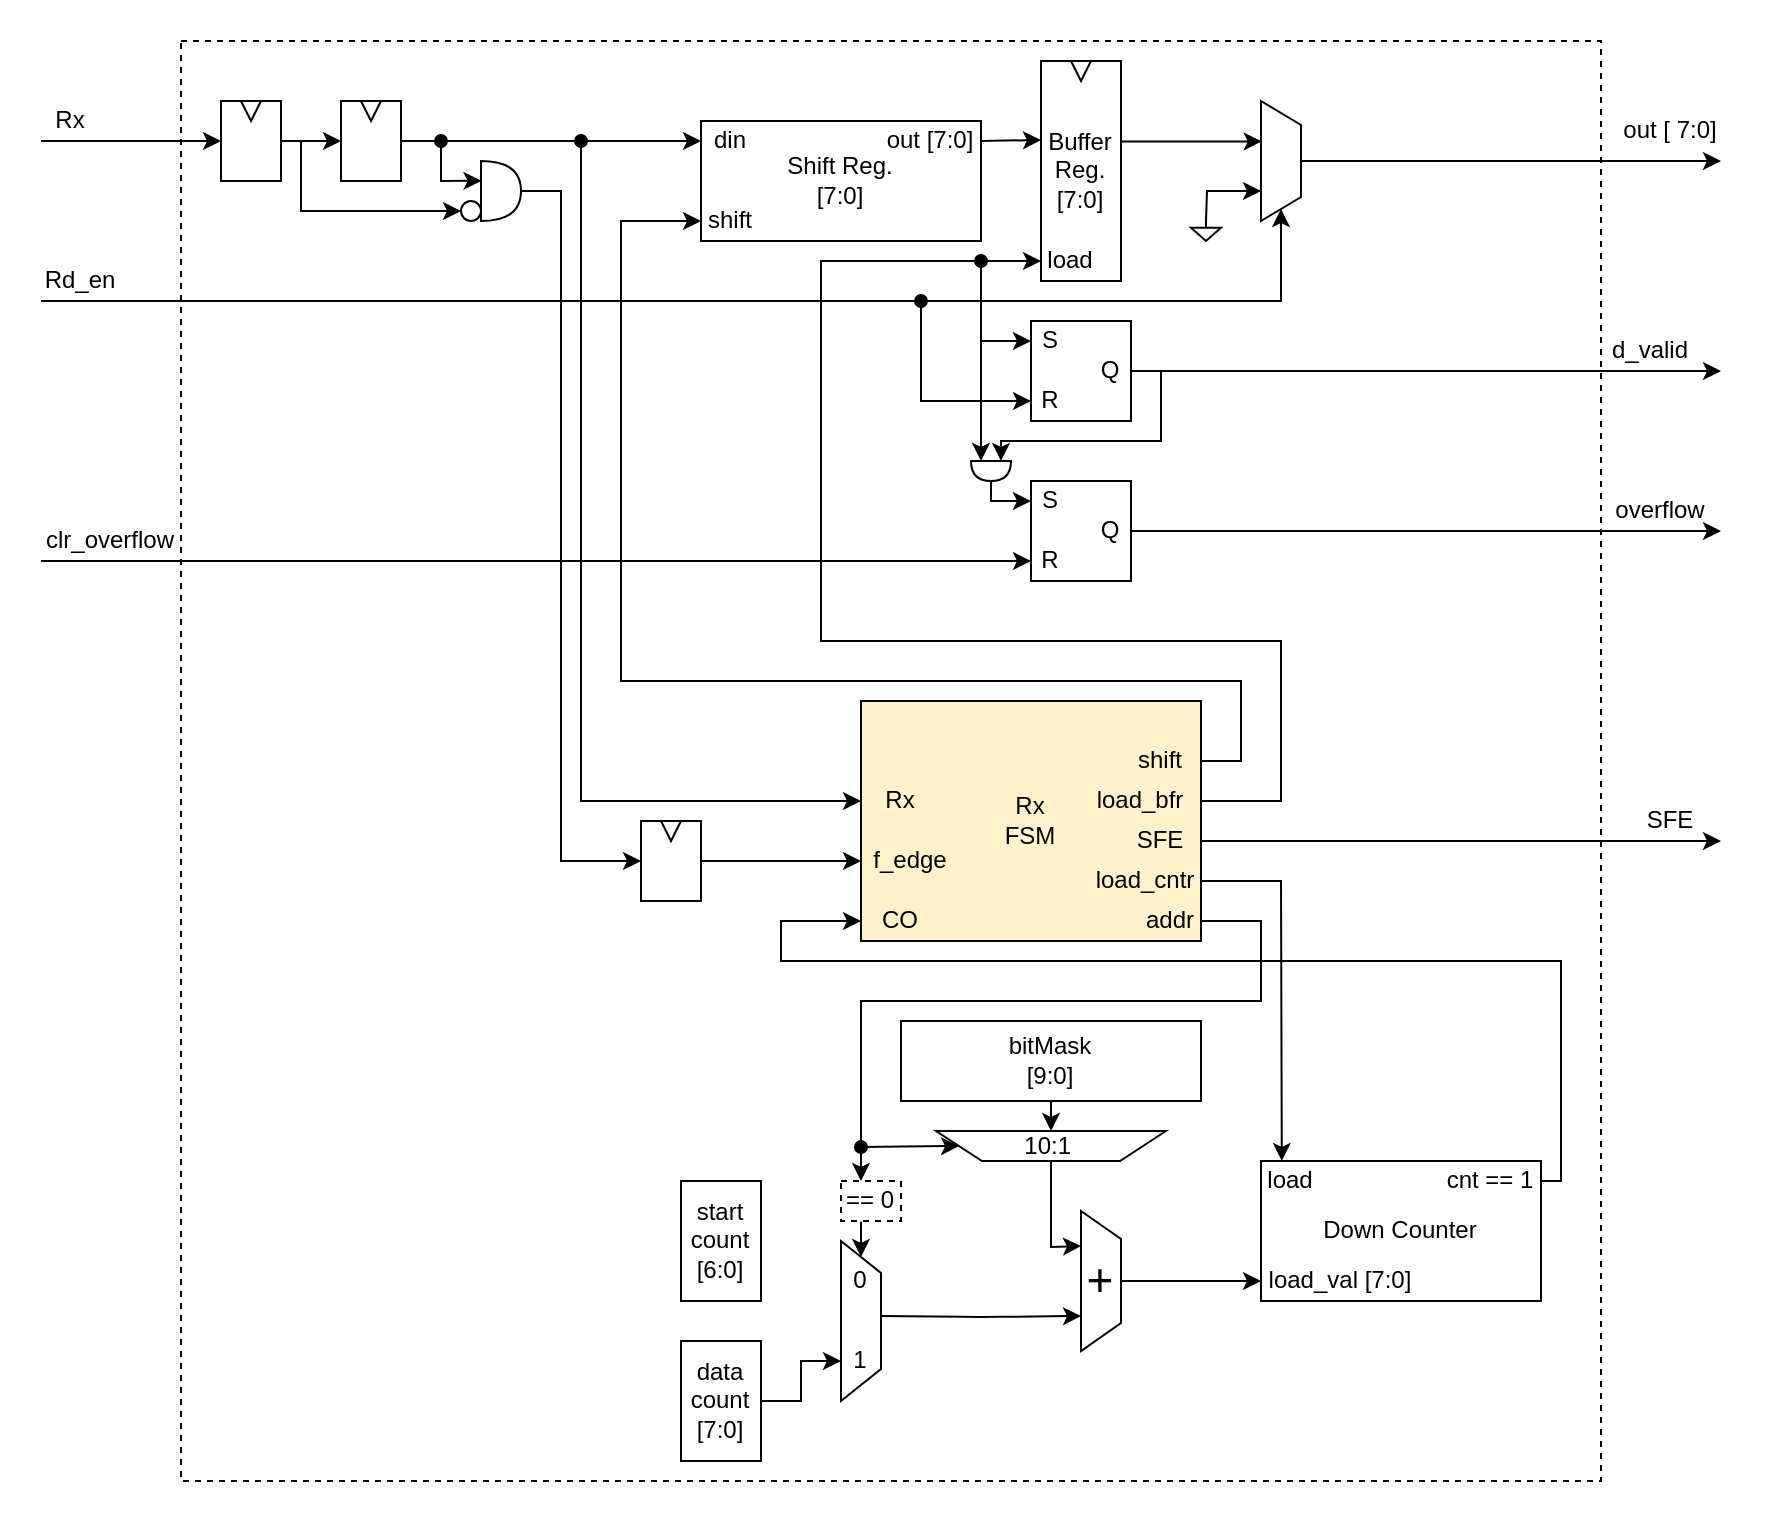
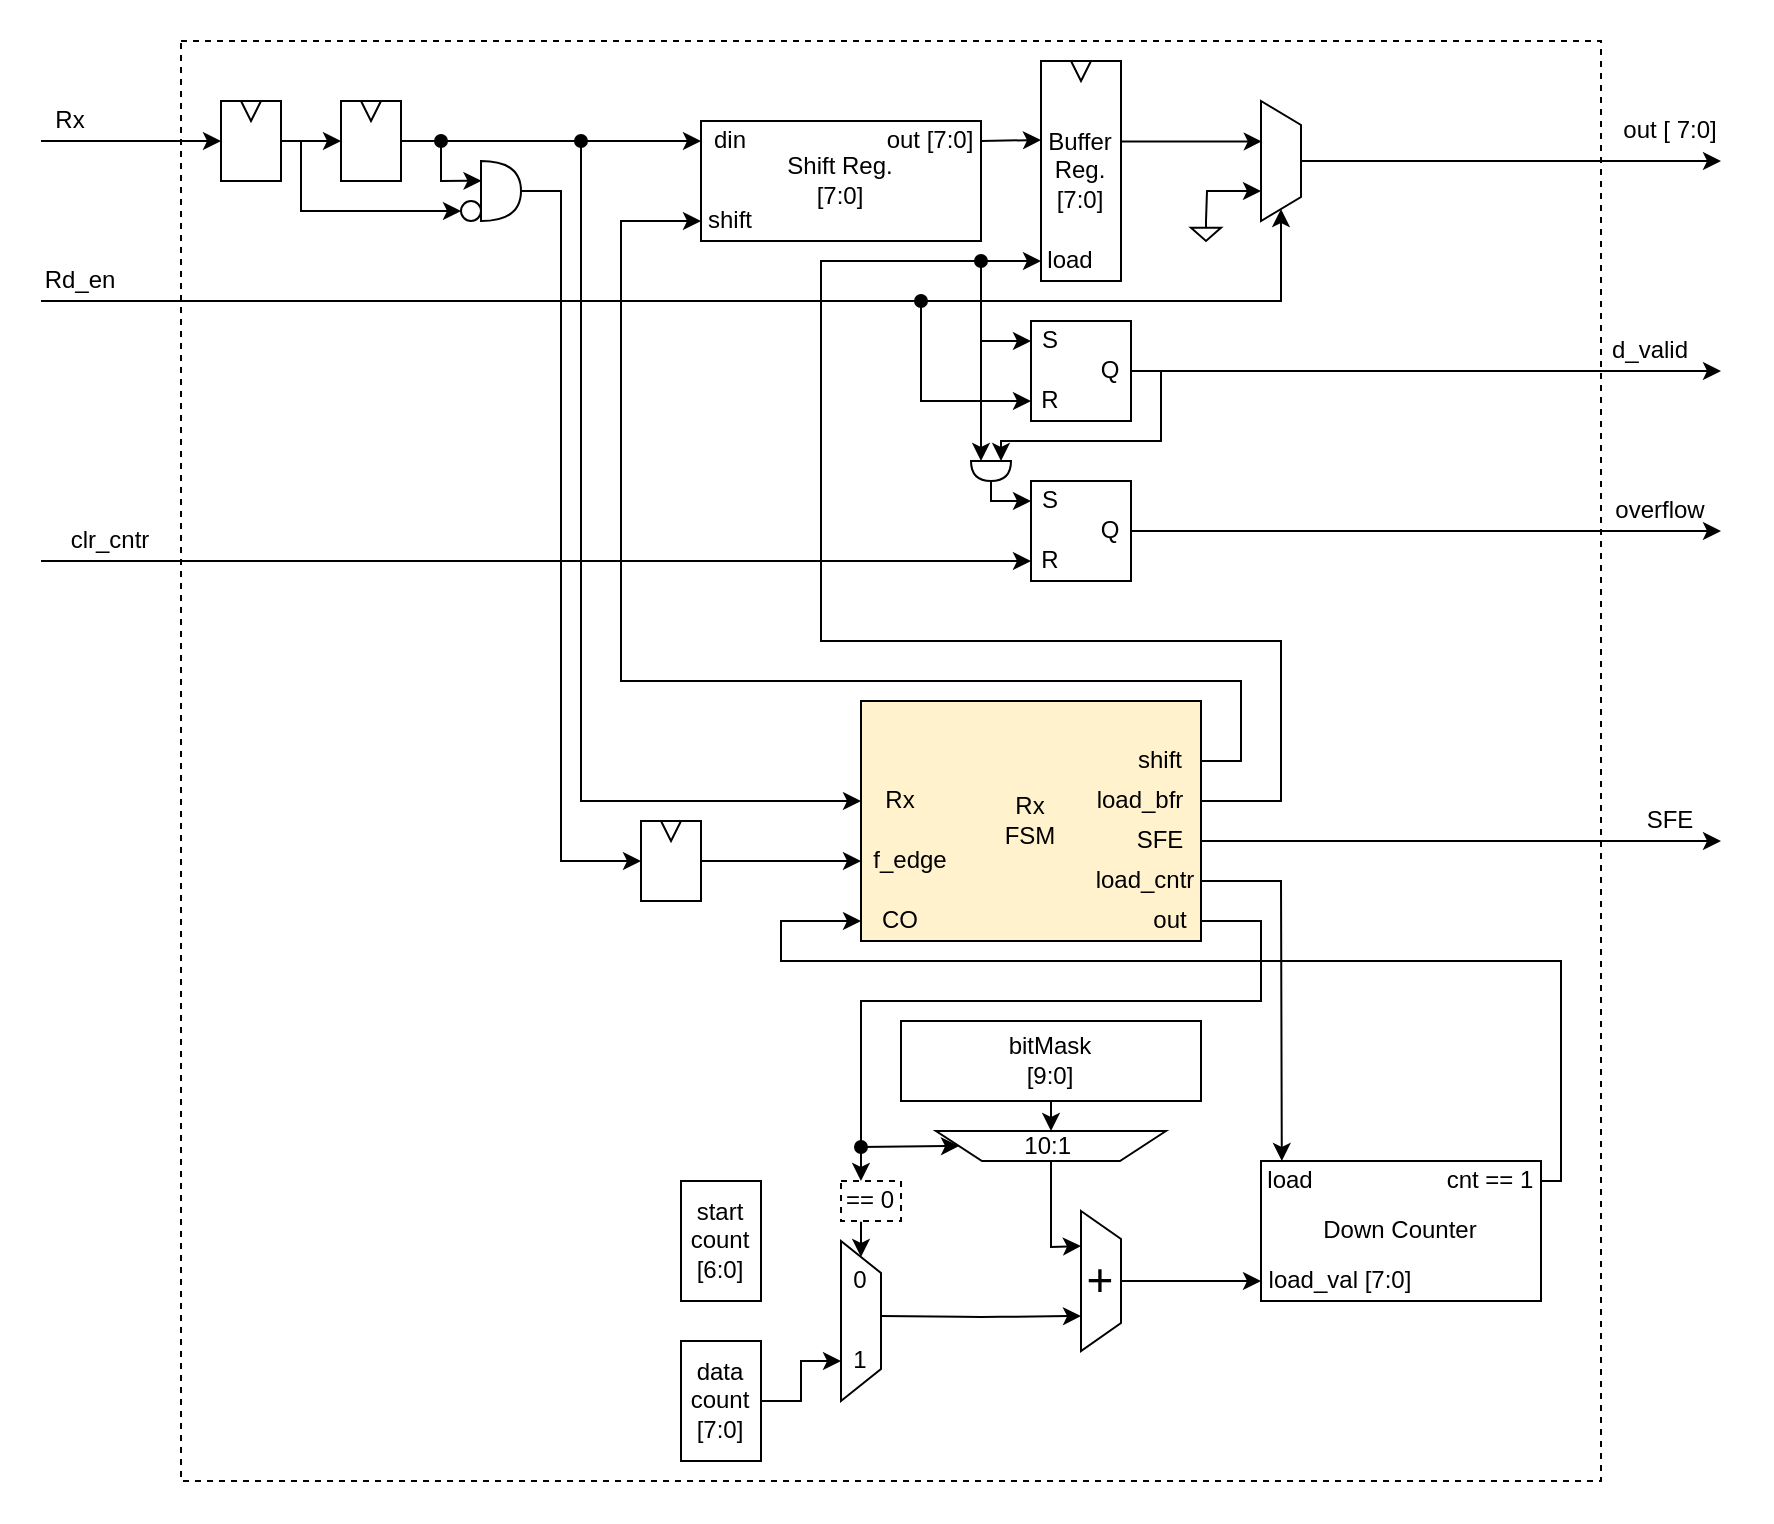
node "clr_overflow": label "clr_overflow" -> "clr_cntr"
node "addr": label "addr" -> "out"
